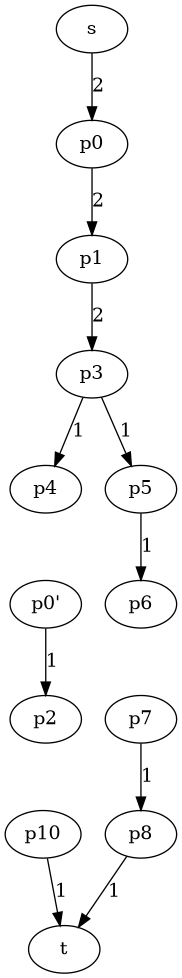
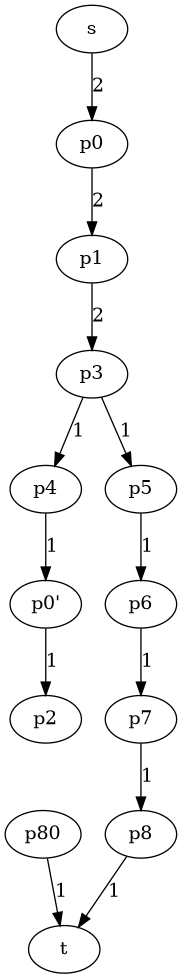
edge "p4" -> "p0'": added, label "1"
edge "p6" -> "p7": added, label "1"
node "p10": label "p10" -> "p80"
